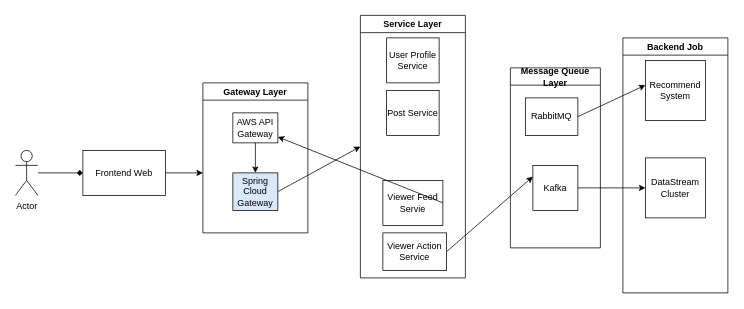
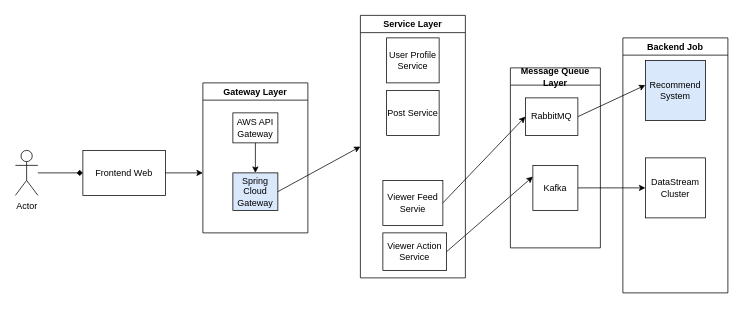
node "Recommend System": fillcolor #ffffff -> #dae8fc
edge "Viewer Feed Servie" -> "AWS API Gateway": now "Viewer Feed Servie" -> "RabbitMQ"
